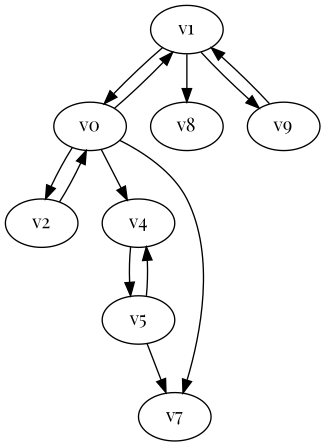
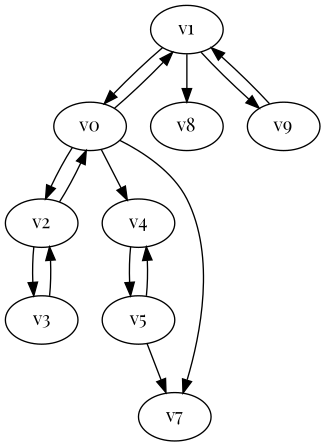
node "v3": added
